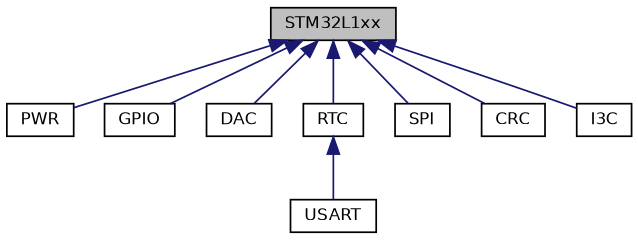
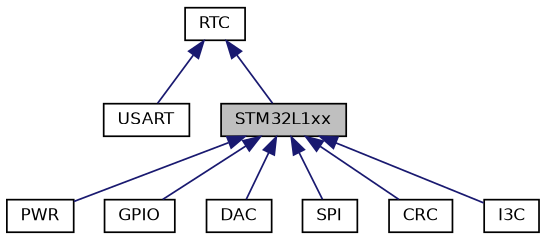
edge "RTC" -> "STM32L1xx": reversed
